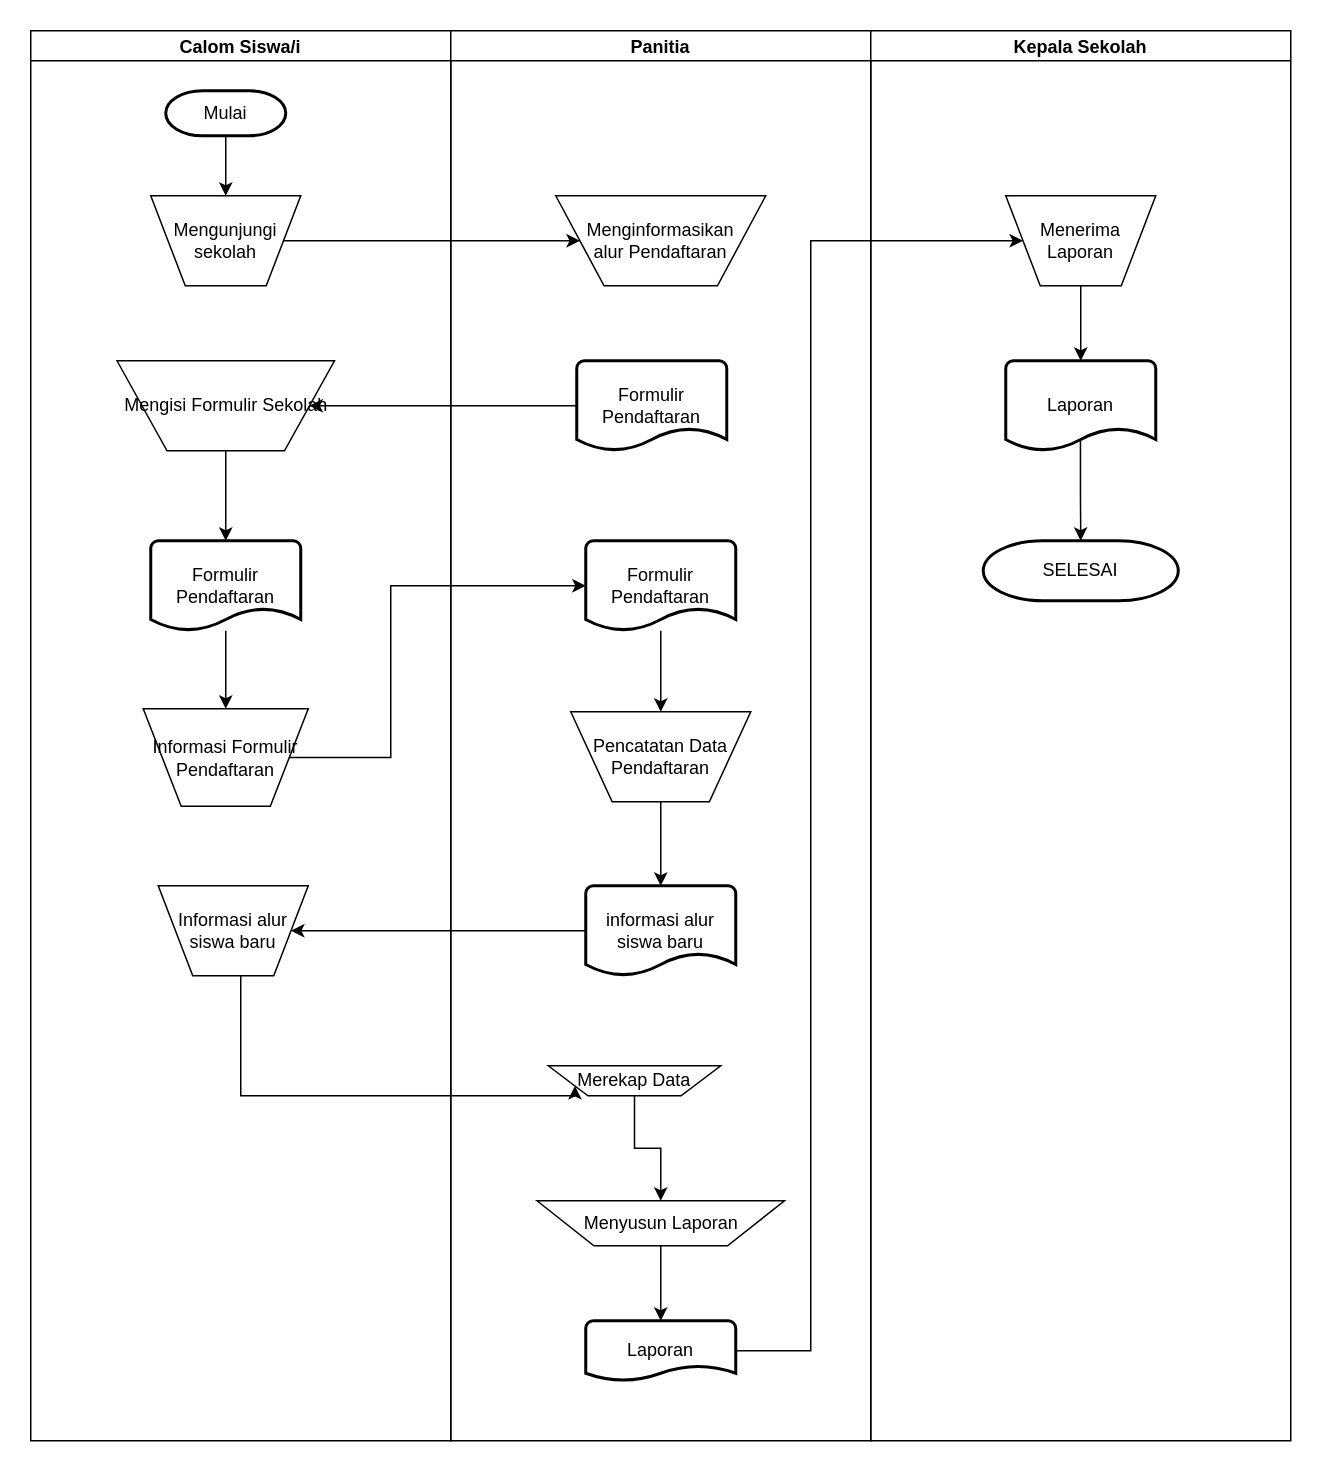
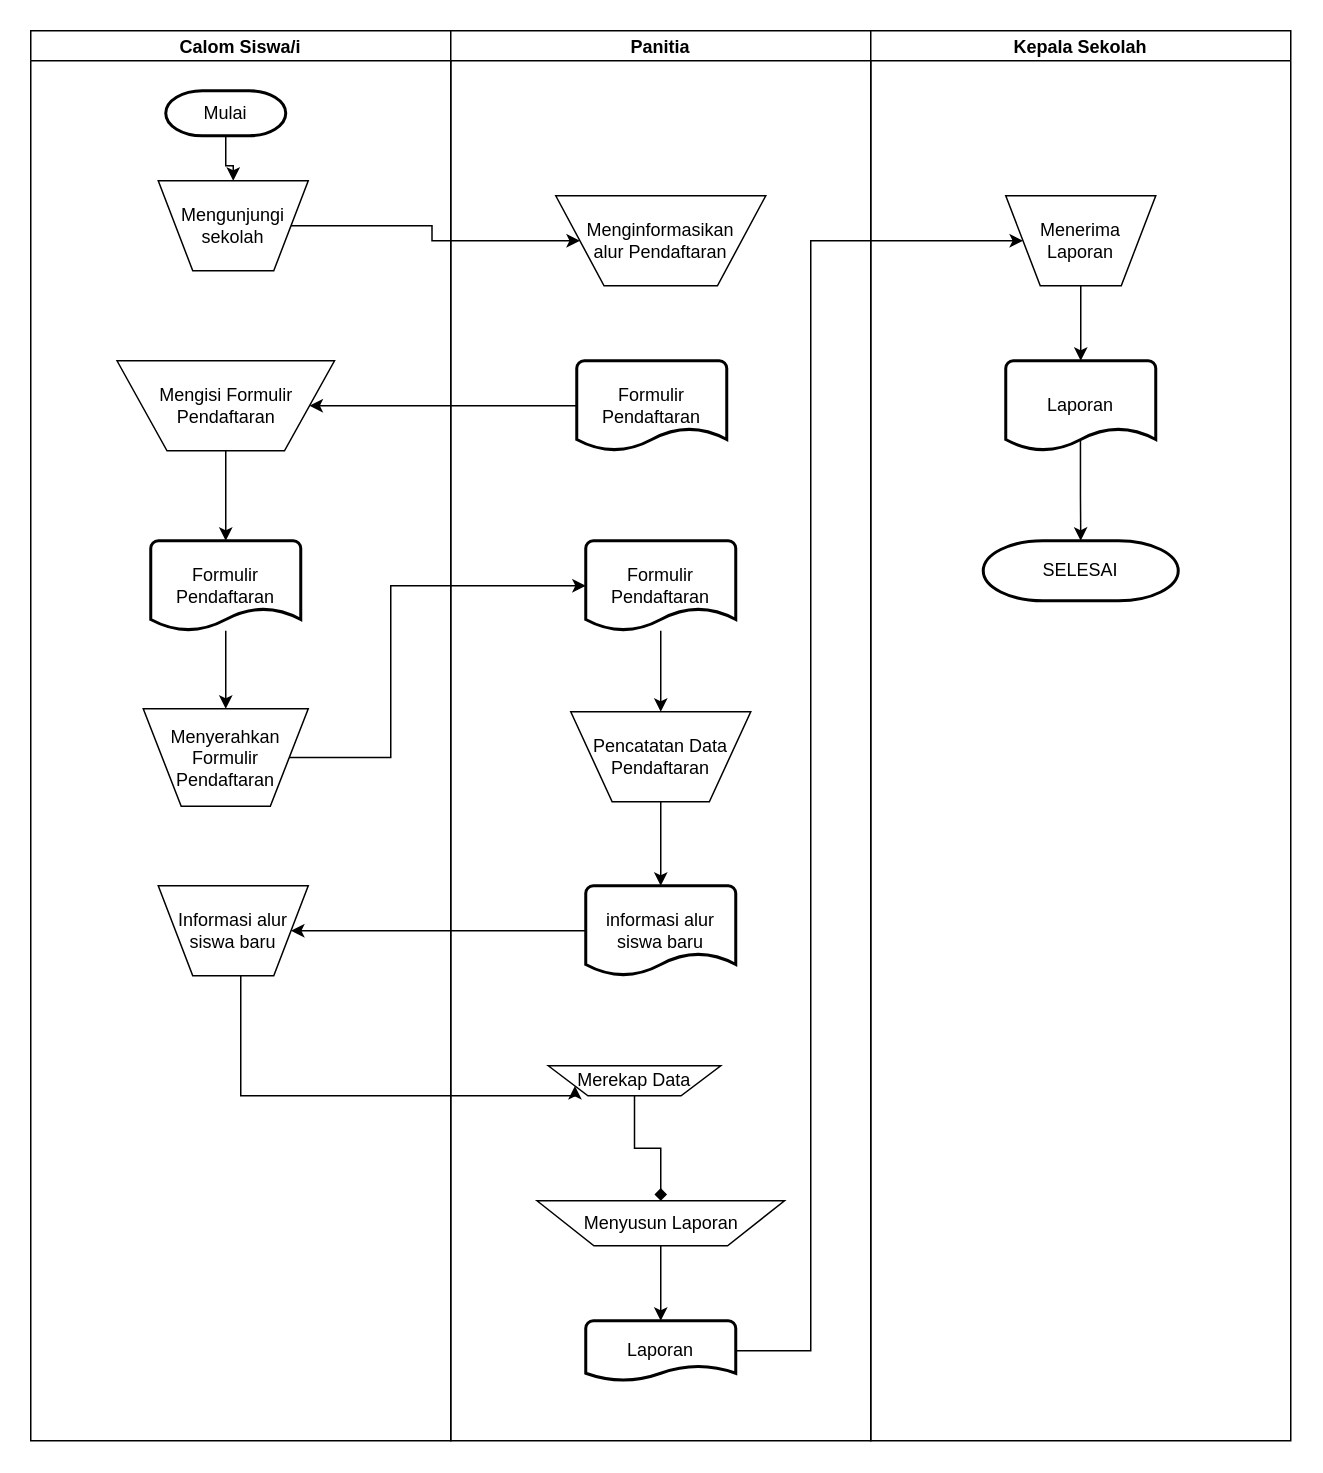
node "Mengunjungi sekolah": moved (226, 241) -> (233, 226)
node "Mengisi Formulir Sekolah": label "Mengisi Formulir Sekolah" -> "Mengisi Formulir Pendaftaran"
node "Informasi Formulir Pendaftaran": label "Informasi Formulir Pendaftaran" -> "Menyerahkan Formulir Pendaftaran"
edge "Merekap Data" -> "Menyusun Laporan": arrowhead classic -> diamond
